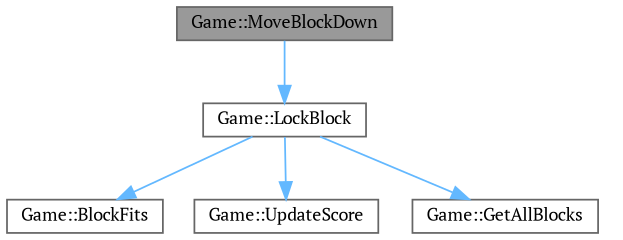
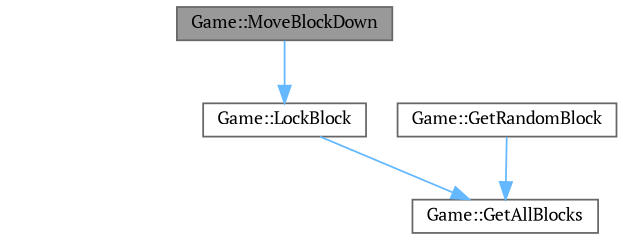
node "Game::GetRandomBlock": added
node "Game::BlockFits": removed
node "Game::UpdateScore": removed
